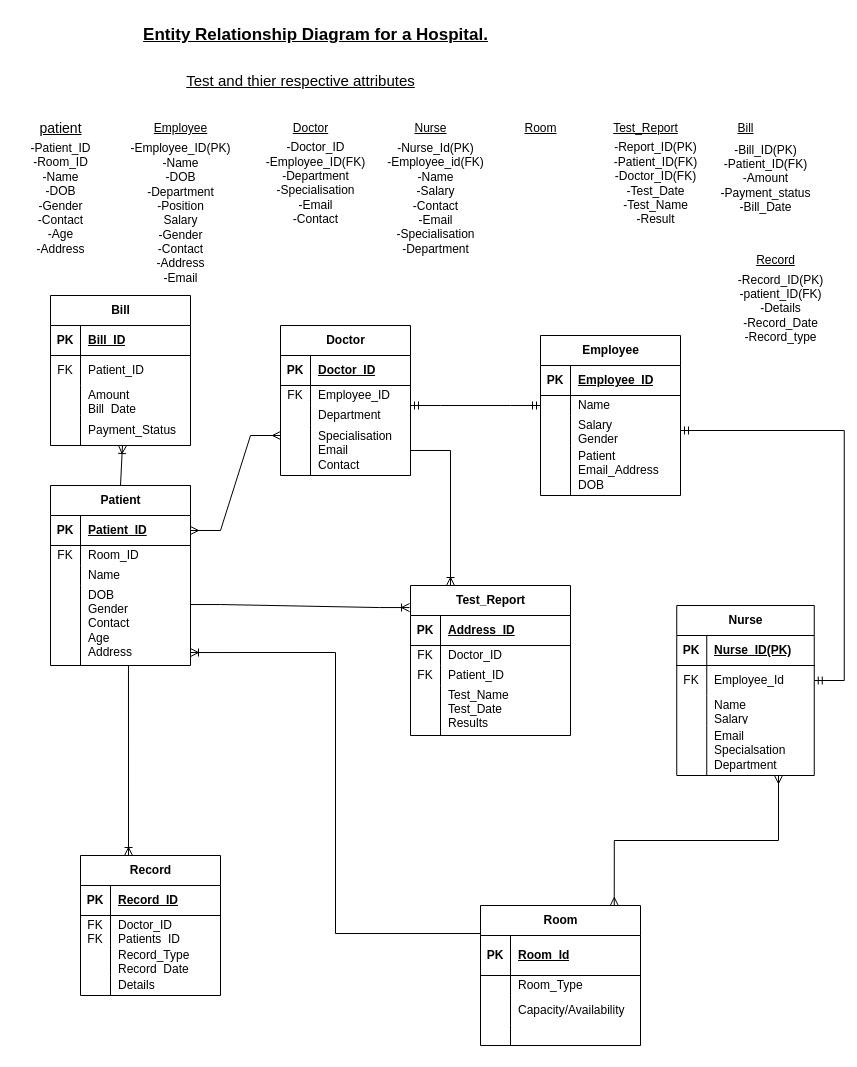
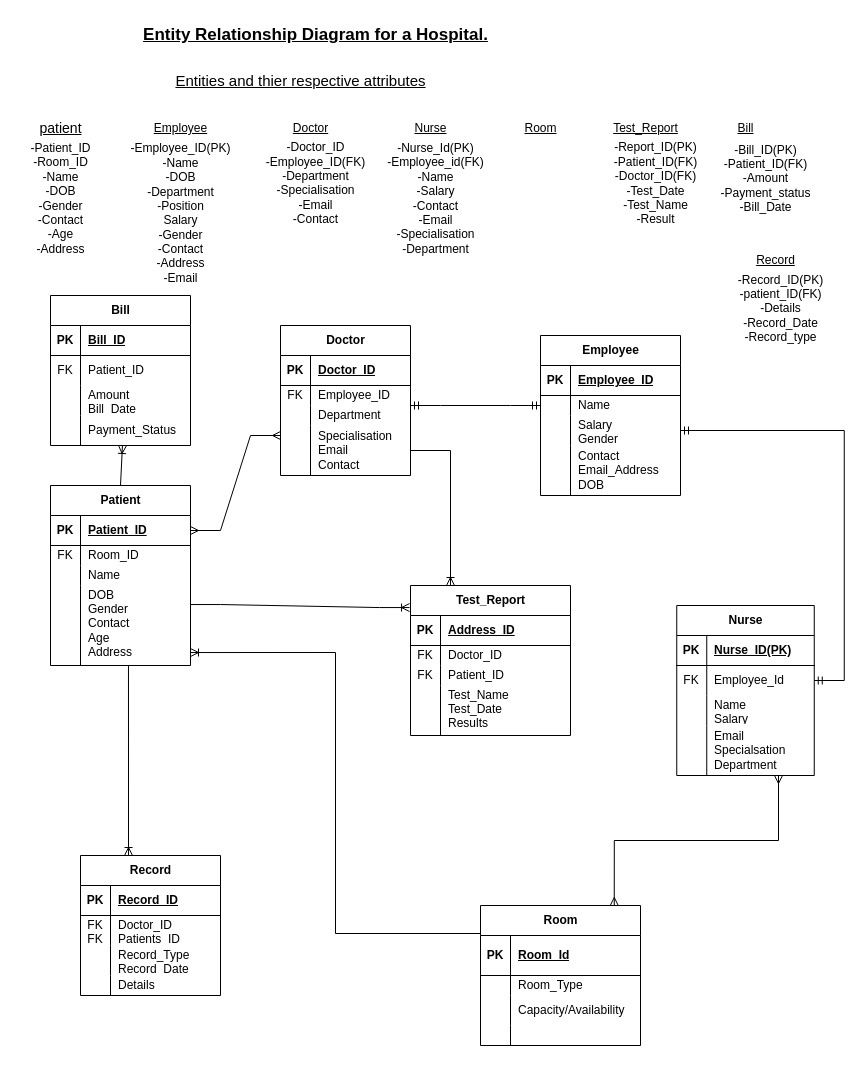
node "Test and thier respective attributes": label "Test and thier respective attributes" -> "Entities and thier respective attributes"
node "Patient Email_Address DOB": label "Patient Email_Address DOB" -> "Contact Email_Address DOB"
